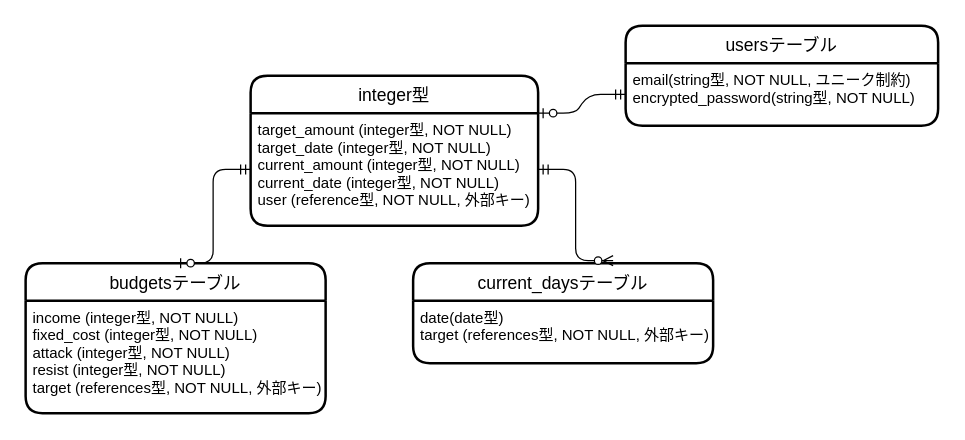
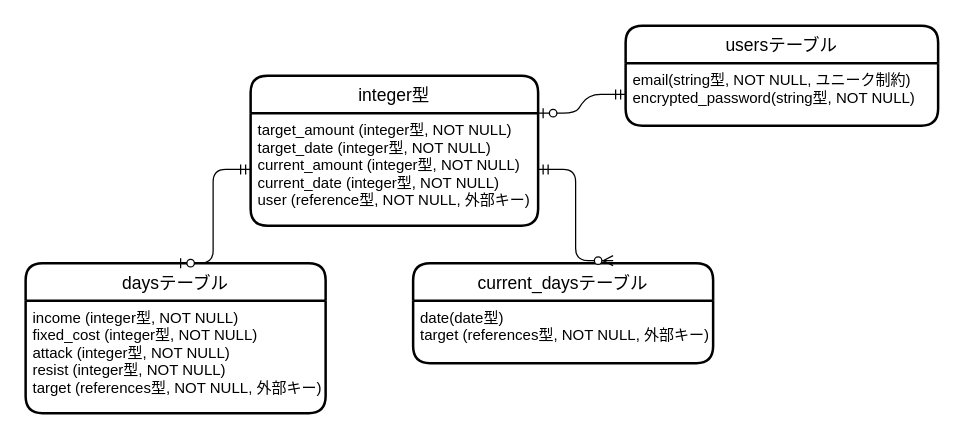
node "budgetsテーブル": label "budgetsテーブル" -> "daysテーブル"
